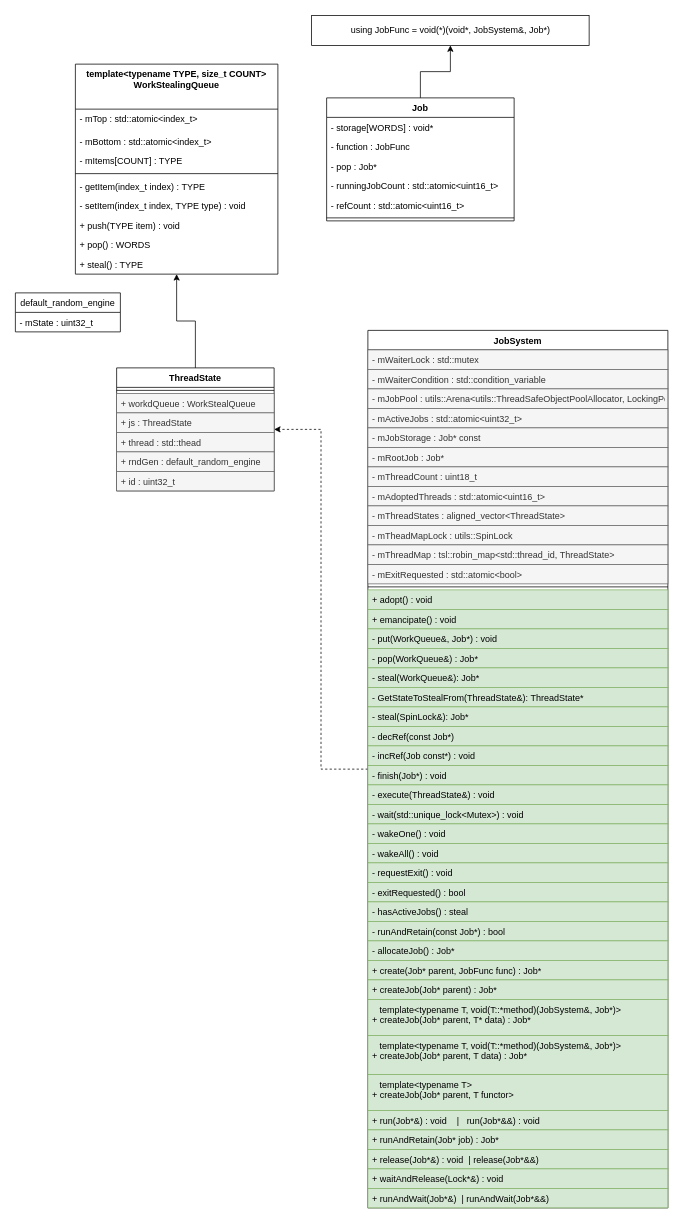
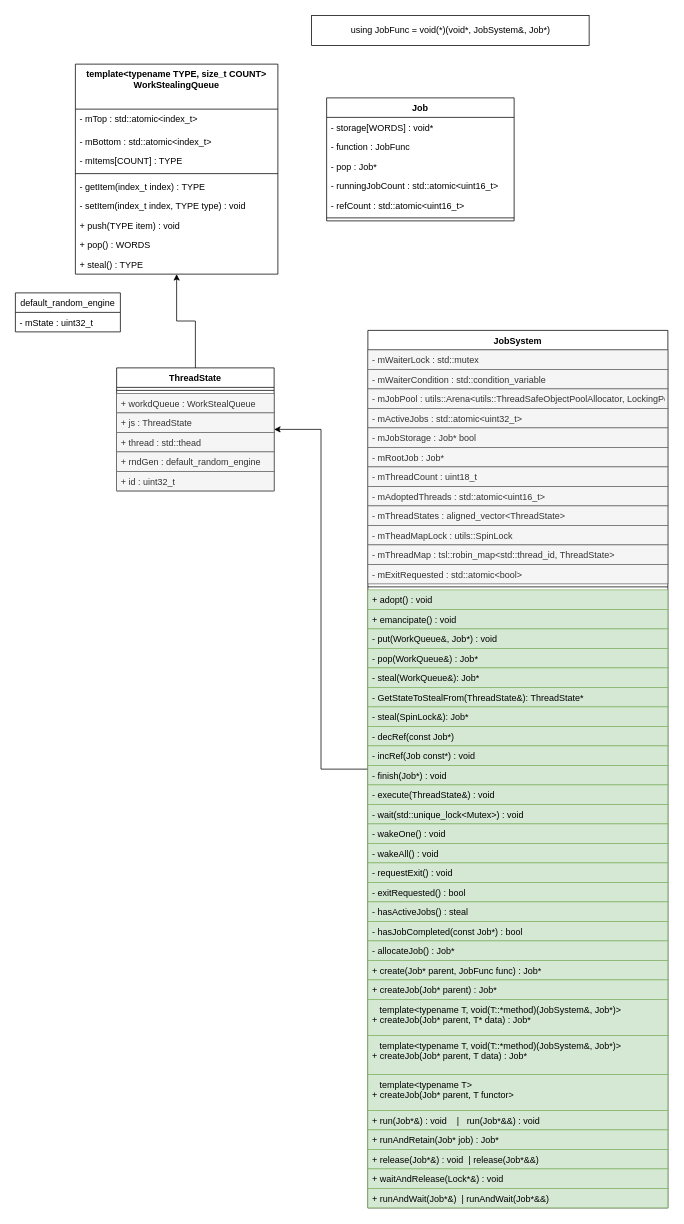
edge "Job" -> "using JobFunc = void(*)(void*, JobSystem&, Job*)": removed
node "- mJobStorage : Job* const": label "- mJobStorage : Job* const" -> "- mJobStorage : Job* bool"
edge "JobSystem" -> "ThreadState": style dashed -> solid
node "- runAndRetain(const Job*) : bool": label "- runAndRetain(const Job*) : bool" -> "- hasJobCompleted(const Job*) : bool"
